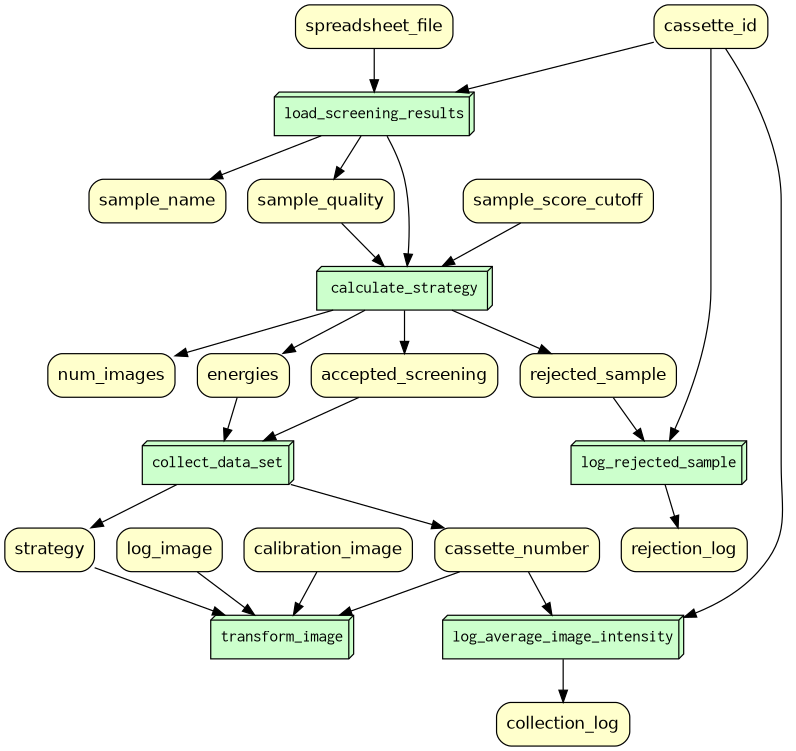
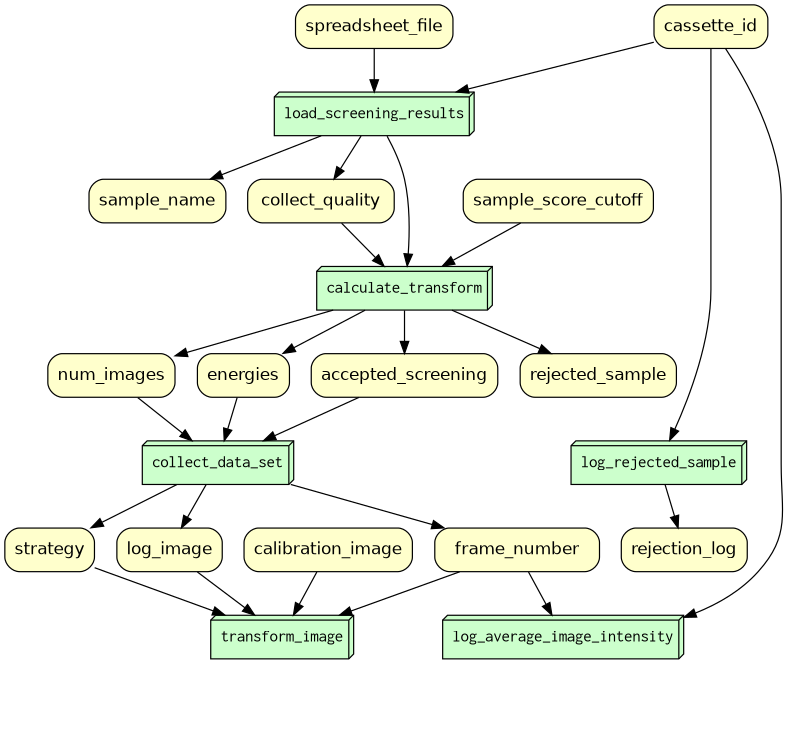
node "sample_quality": label "sample_quality" -> "collect_quality"
node "calculate_strategy": label "calculate_strategy" -> "calculate_transform"
edge "rejected_sample" -> "log_rejected_sample": removed
edge "num_images" -> "collect_data_set": added
edge "collect_data_set" -> "log_image": added
node "cassette_number": label "cassette_number" -> "frame_number"
node "collection_log": removed
